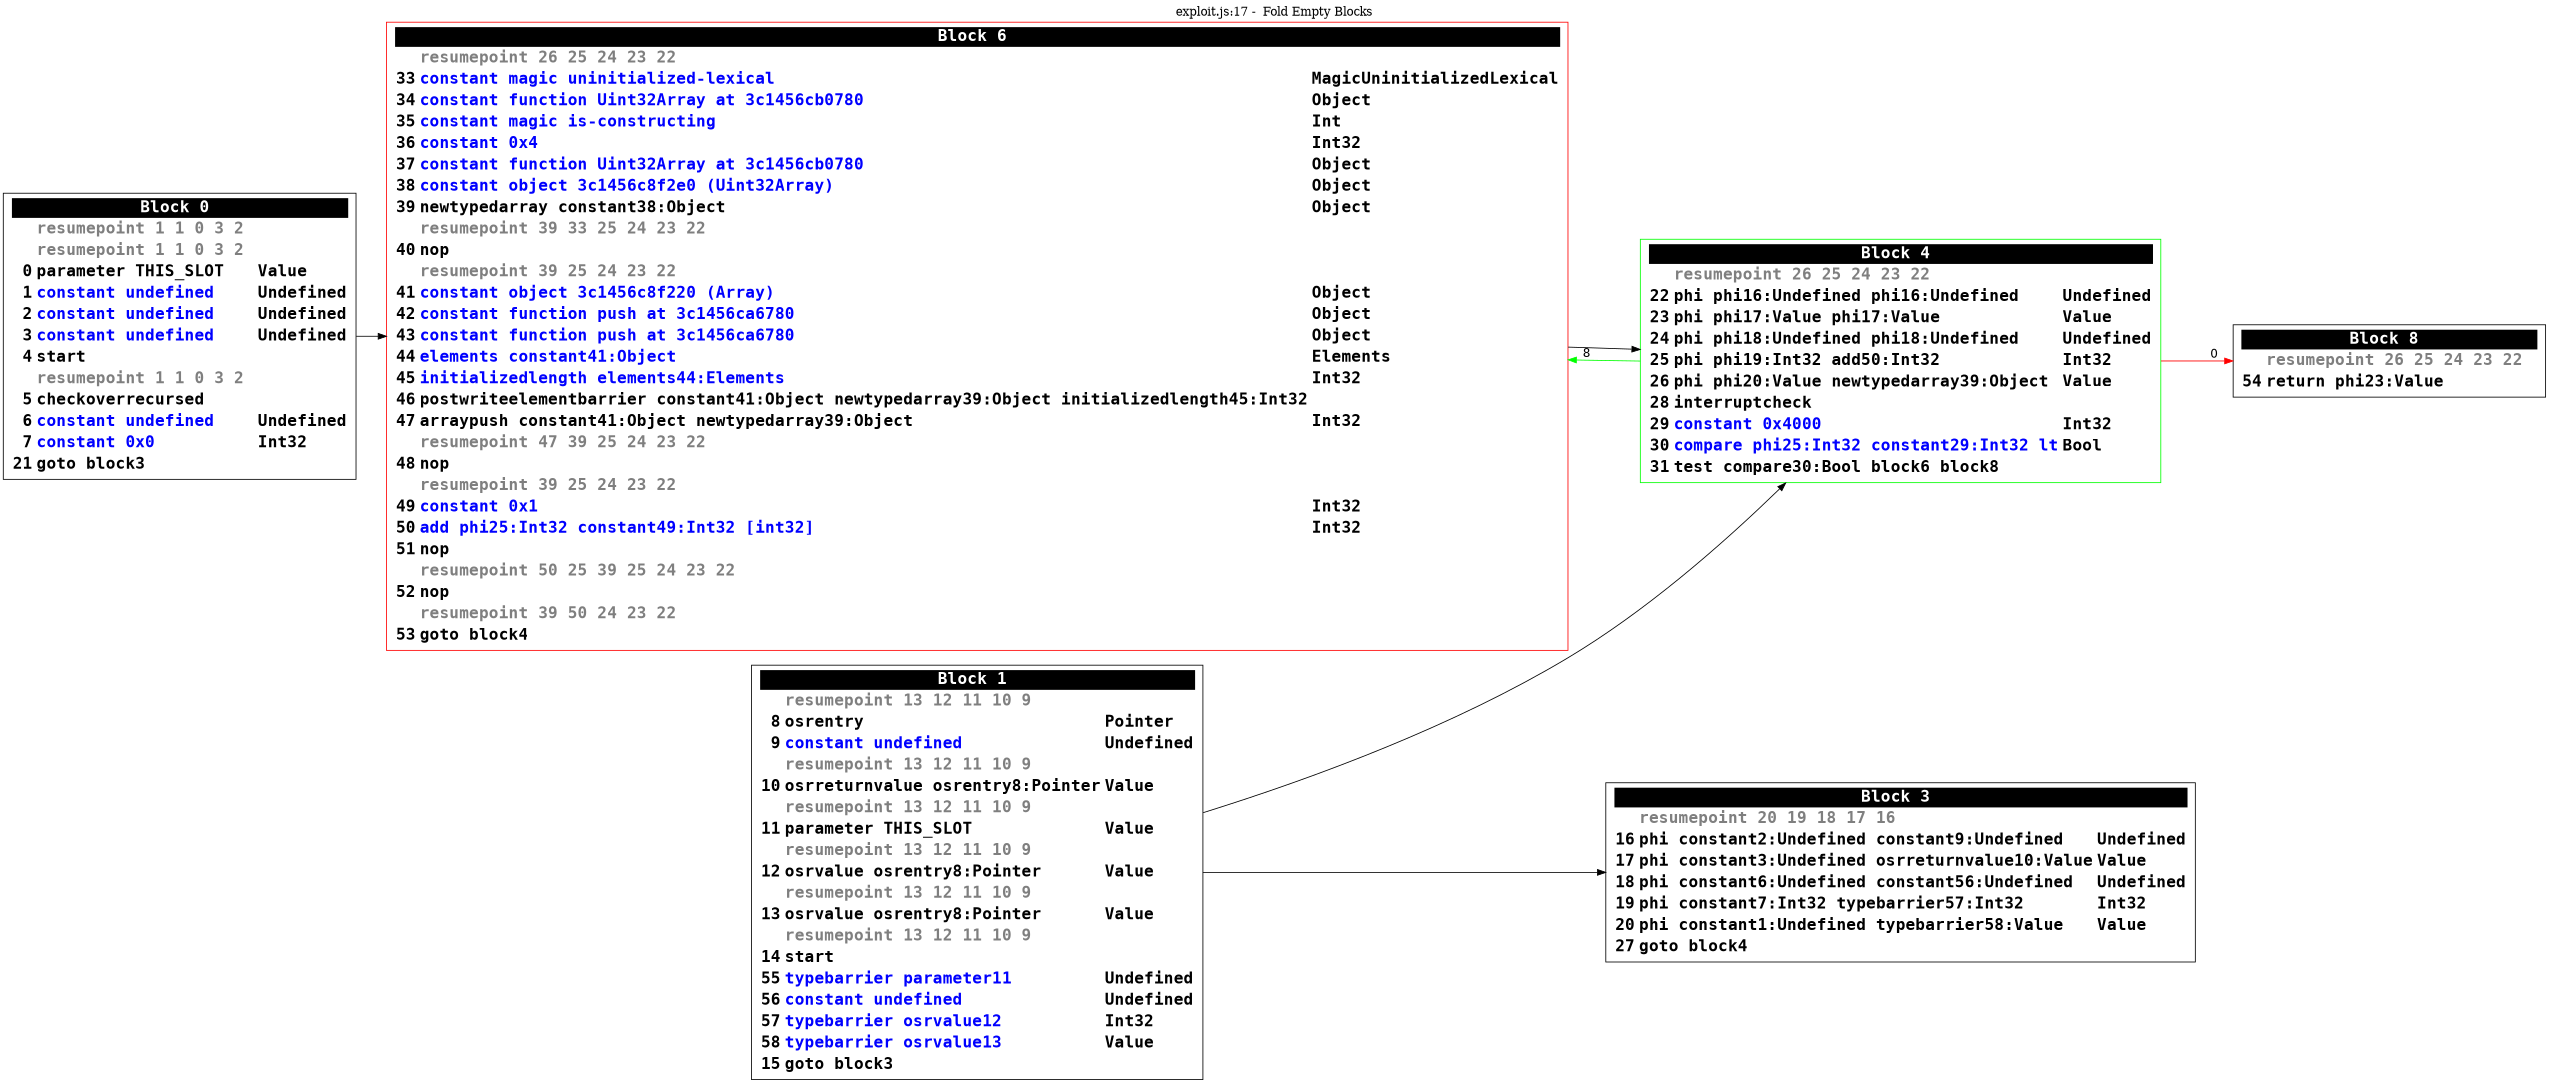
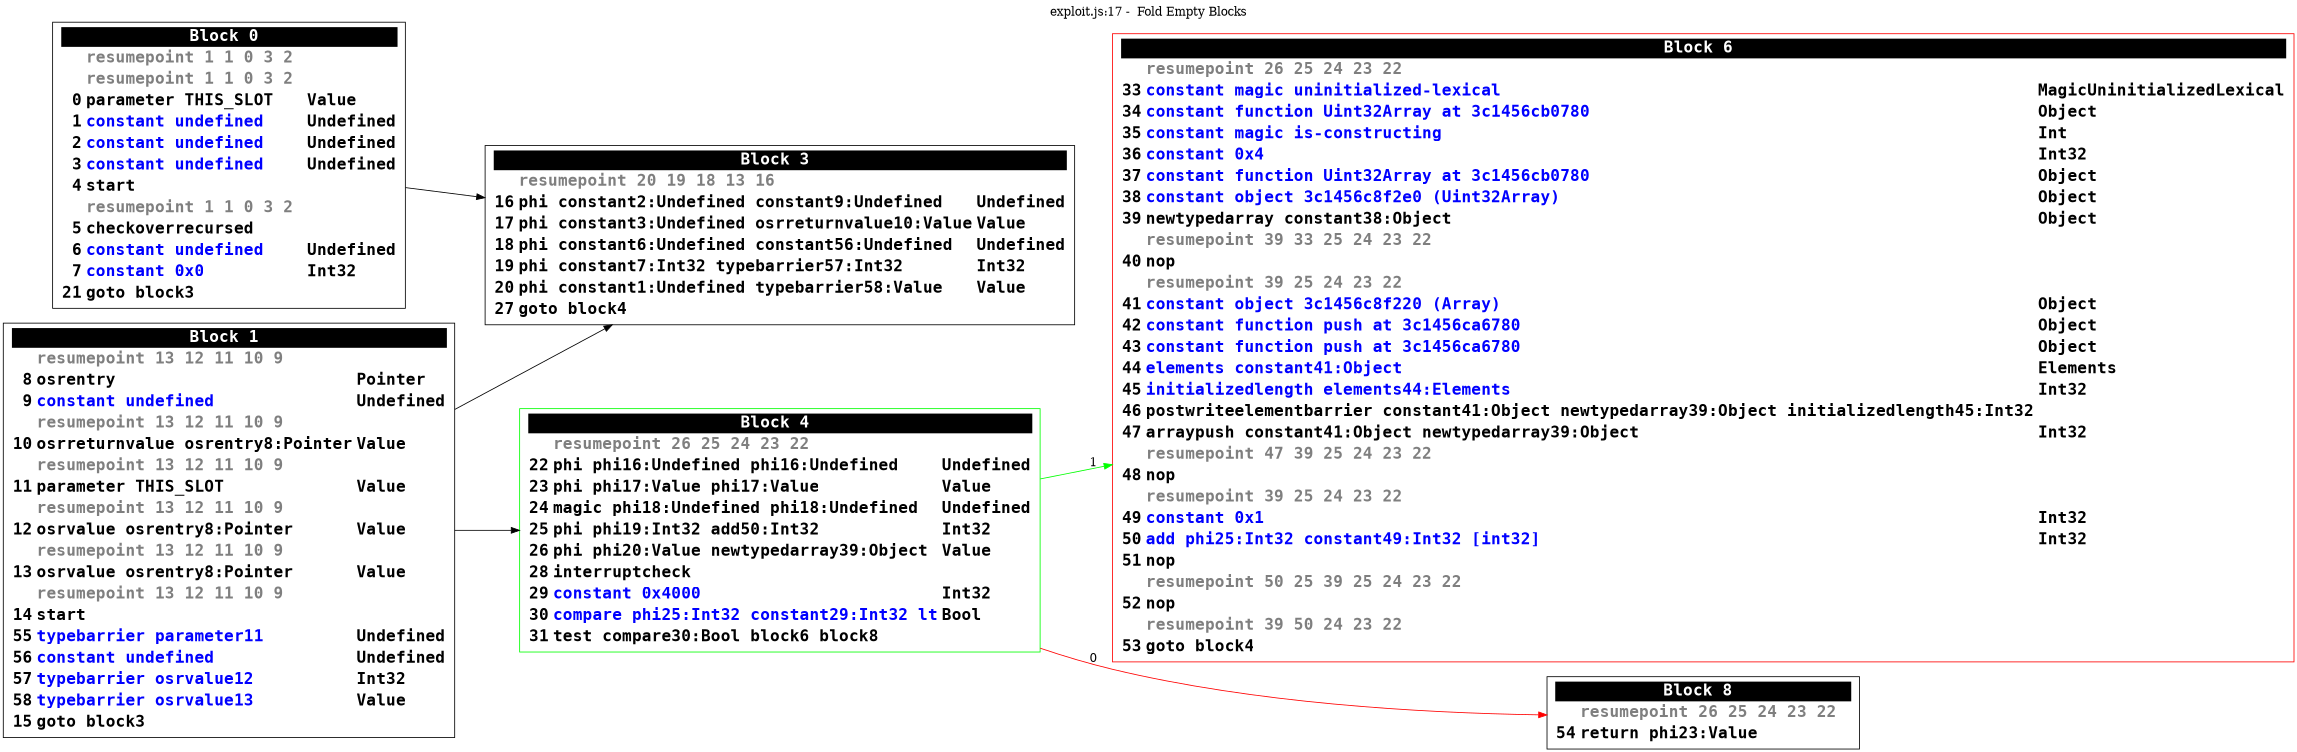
edge "Block 0" -> "Block 6": now "Block 0" -> "Block 3"
node "Block 4": text "phi phi18:Undefined phi18:Undefined" -> "magic phi18:Undefined phi18:Undefined"
edge "Block 6" -> "Block 4": removed
edge "Block 4" -> "Block 6": label "8" -> "1"
node "Block 3": text "resumepoint 20 19 18 17 16" -> "resumepoint 20 19 18 13 16"
